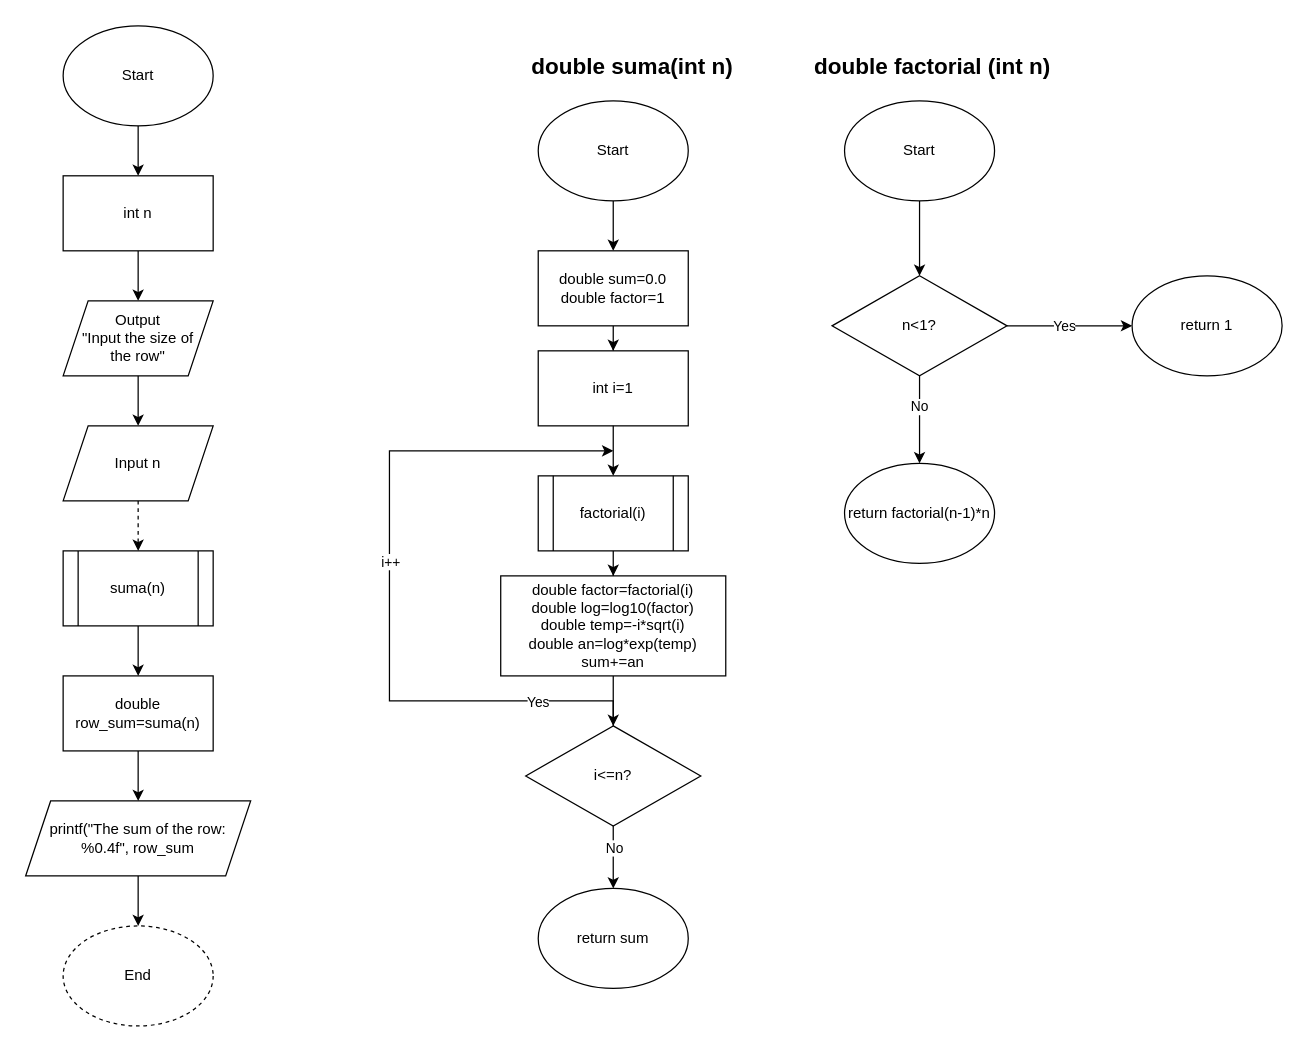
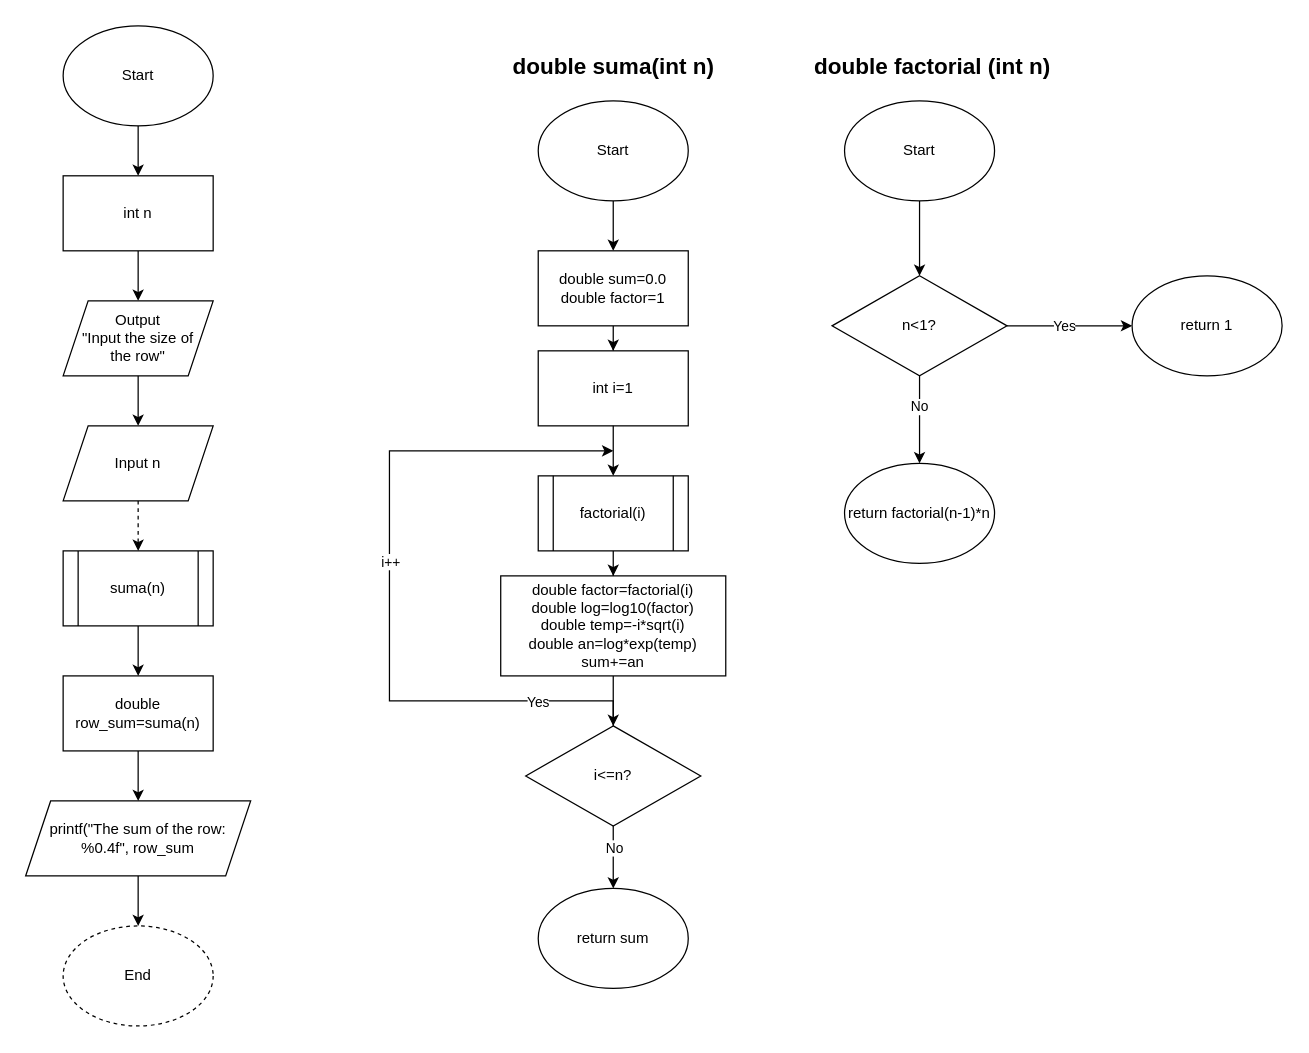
node "double suma(int n)": moved (632, 67) -> (613, 67)
